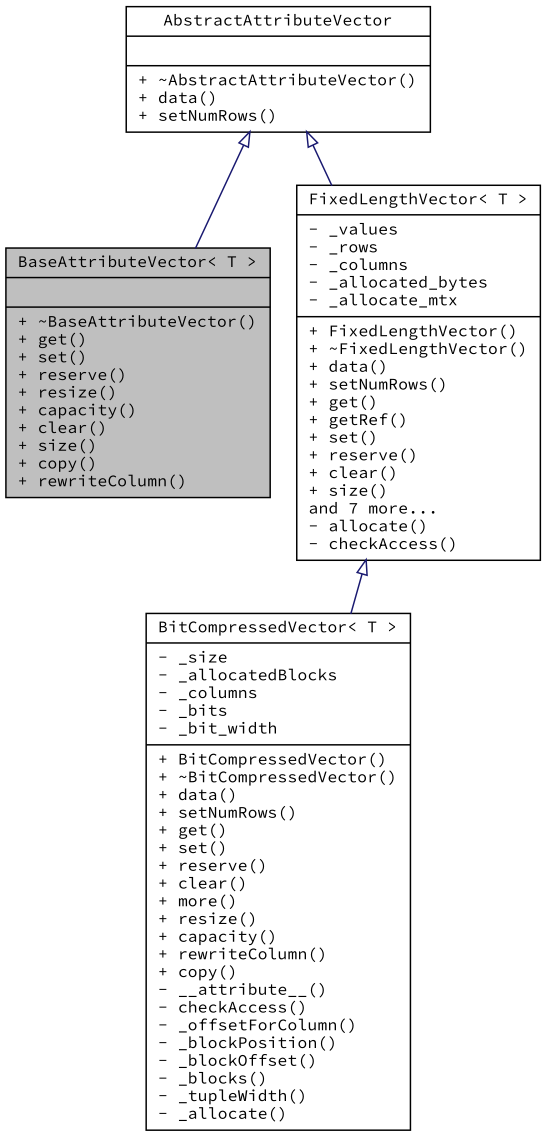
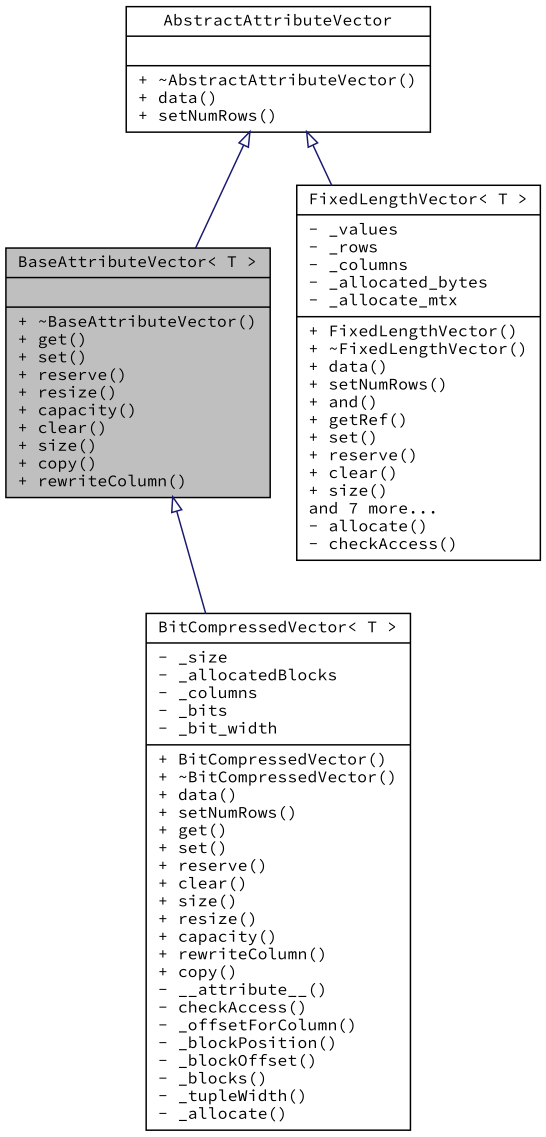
node "FixedLengthVector< T >": text "+ get()" -> "+ and()"
edge "BitCompressedVector< T >" -> "FixedLengthVector< T >": now "BitCompressedVector< T >" -> "BaseAttributeVector< T >"
node "BitCompressedVector< T >": text "+ more()" -> "+ size()"
